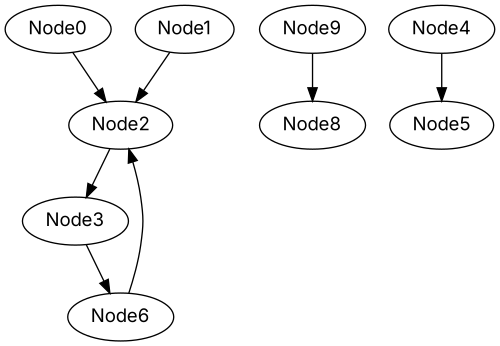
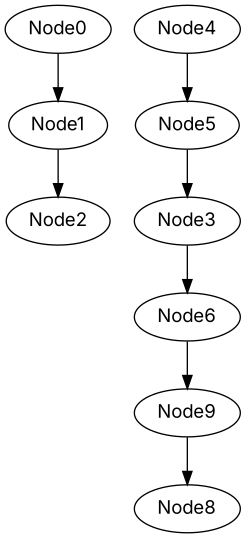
edge "Node0" -> "Node2": now "Node0" -> "Node1"
edge "Node2" -> "Node3": now "Node5" -> "Node3"
edge "Node6" -> "Node2": now "Node6" -> "Node9"
